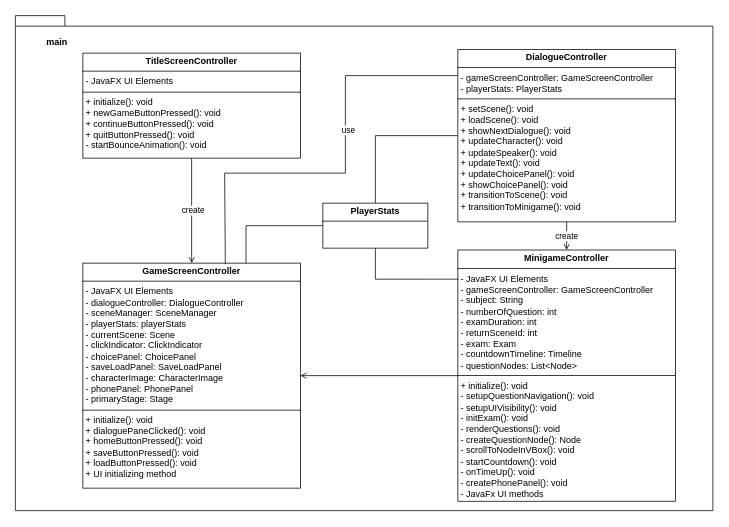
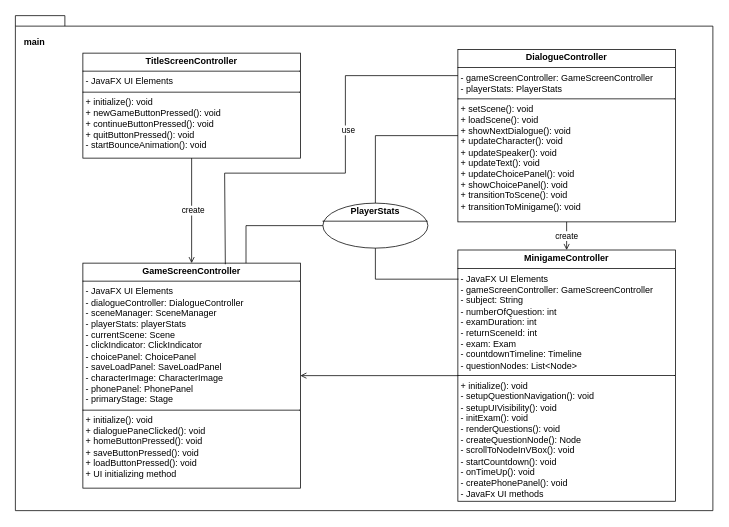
node "main": moved (57, 42) -> (34, 42)
node "PlayerStats": shape rectangle -> ellipse
